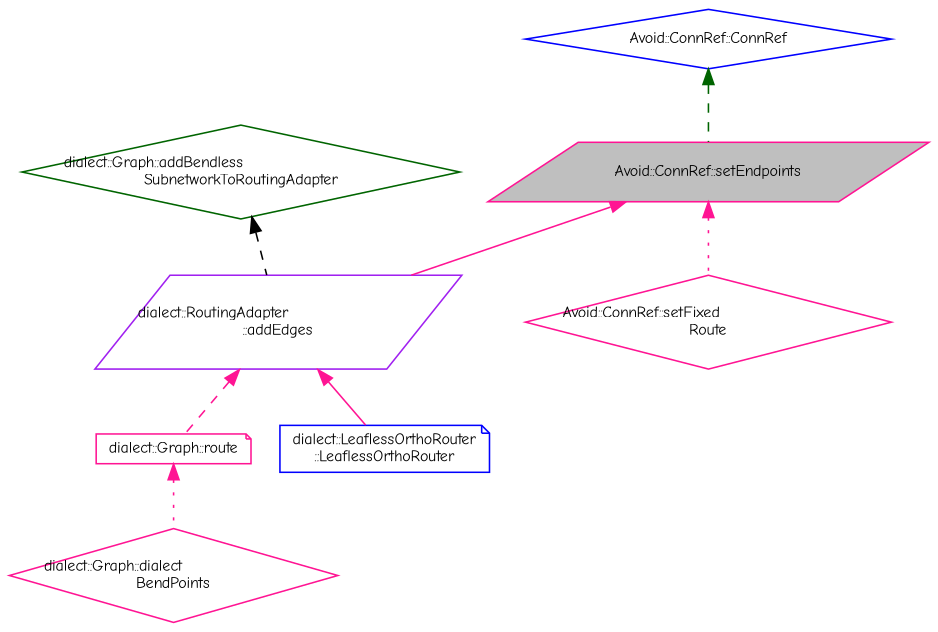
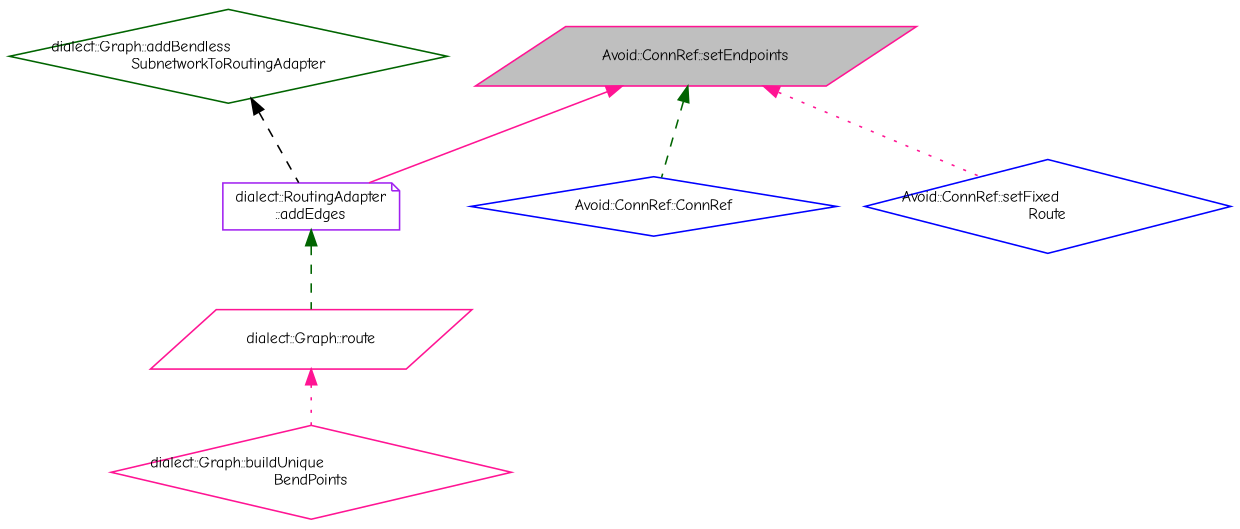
edge "Avoid::ConnRef::setEndpoints" -> "Avoid::ConnRef::ConnRef": reversed
node "dialect::RoutingAdapter ::addEdges": shape parallelogram -> note
node "Avoid::ConnRef::setFixed Route": color deeppink -> blue
edge "dialect::Graph::route" -> "dialect::RoutingAdapter ::addEdges": color deeppink -> darkgreen
node "dialect::Graph::route": shape note -> parallelogram
node "dialect::LeaflessOrthoRouter ::LeaflessOrthoRouter": removed
node "dialect::Graph::dialect BendPoints": label "dialect::Graph::dialect BendPoints" -> "dialect::Graph::buildUnique BendPoints"
